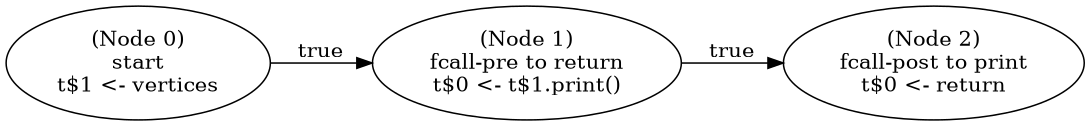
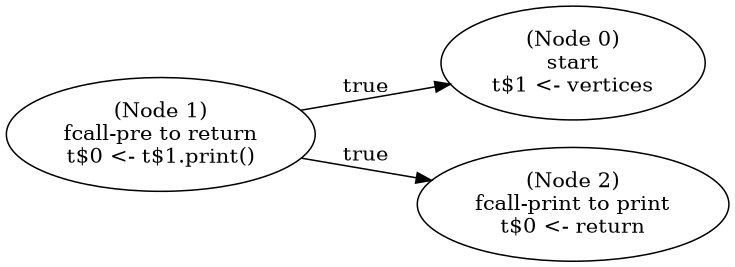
edge "(Node 0) start t$1 <- vertices" -> "(Node 1) fcall-pre to return t$0 <- t$1.print()": reversed
node "(Node 2) fcall-post to print t$0 <- return": label "(Node 2) fcall-post to print t$0 <- return" -> "(Node 2) fcall-print to print t$0 <- return"
